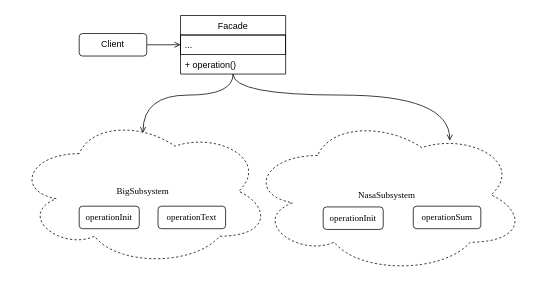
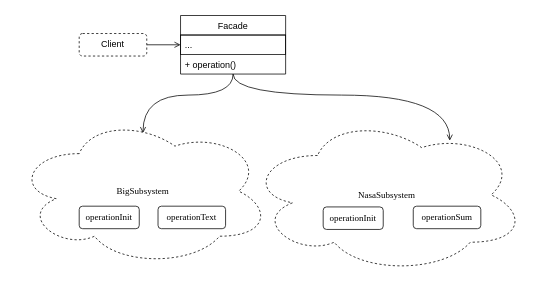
node "Client": style solid -> dashed
